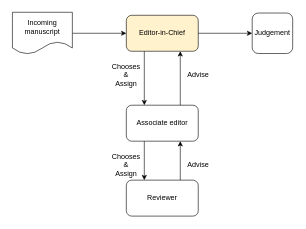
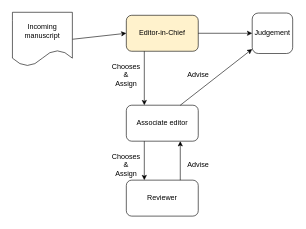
node "Incoming manuscript": size 60x42 -> 60x54
edge "Associate editor" -> "Editor-in-Chief": now "Associate editor" -> "Judgement"
